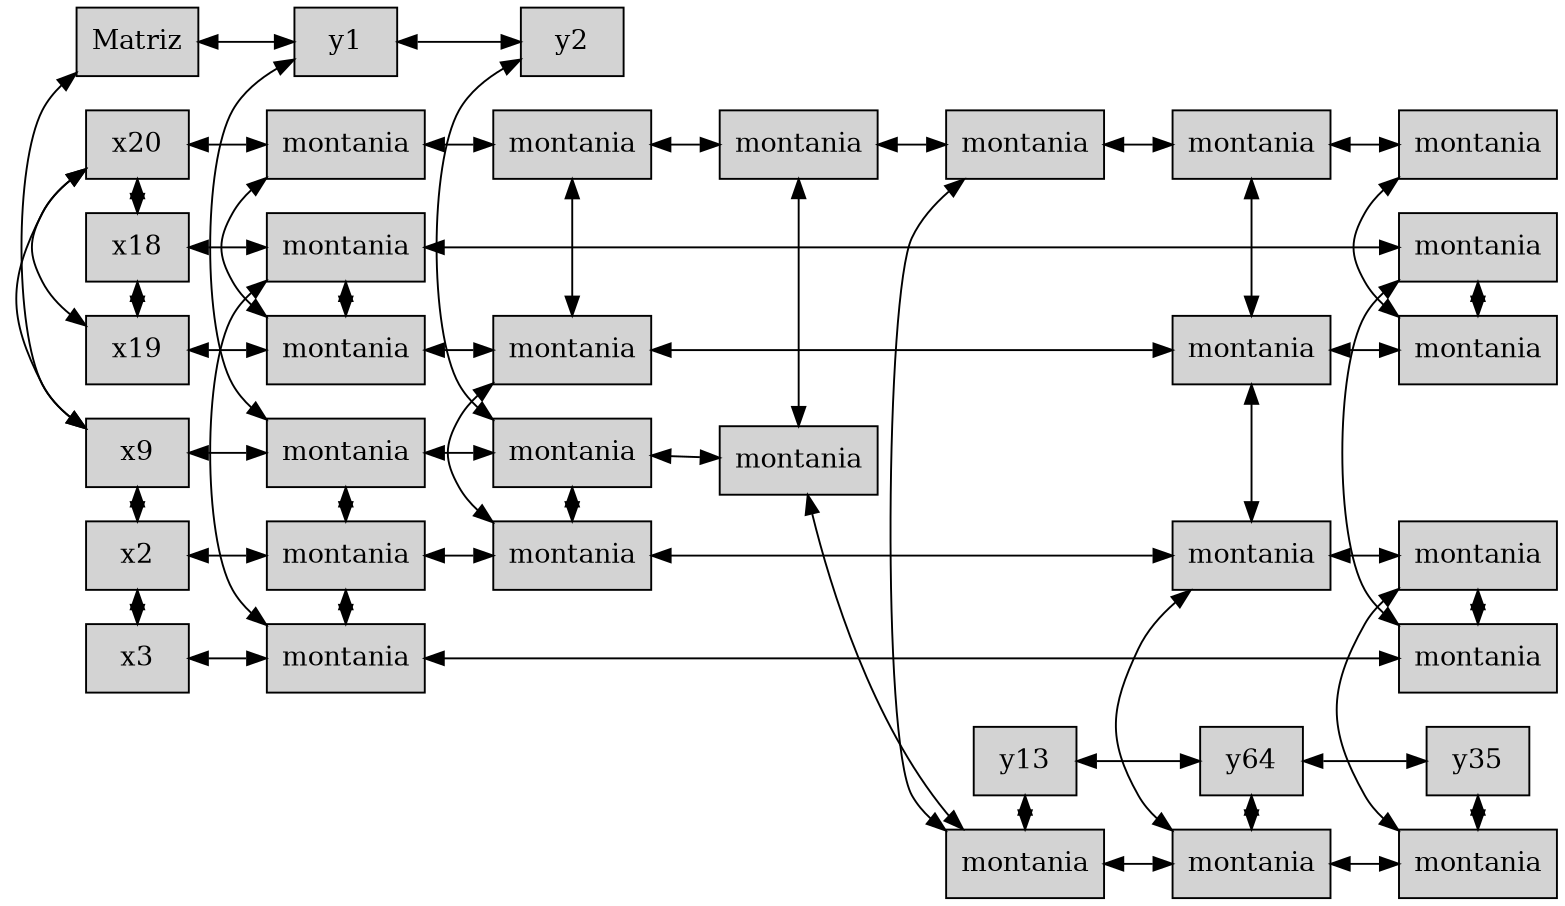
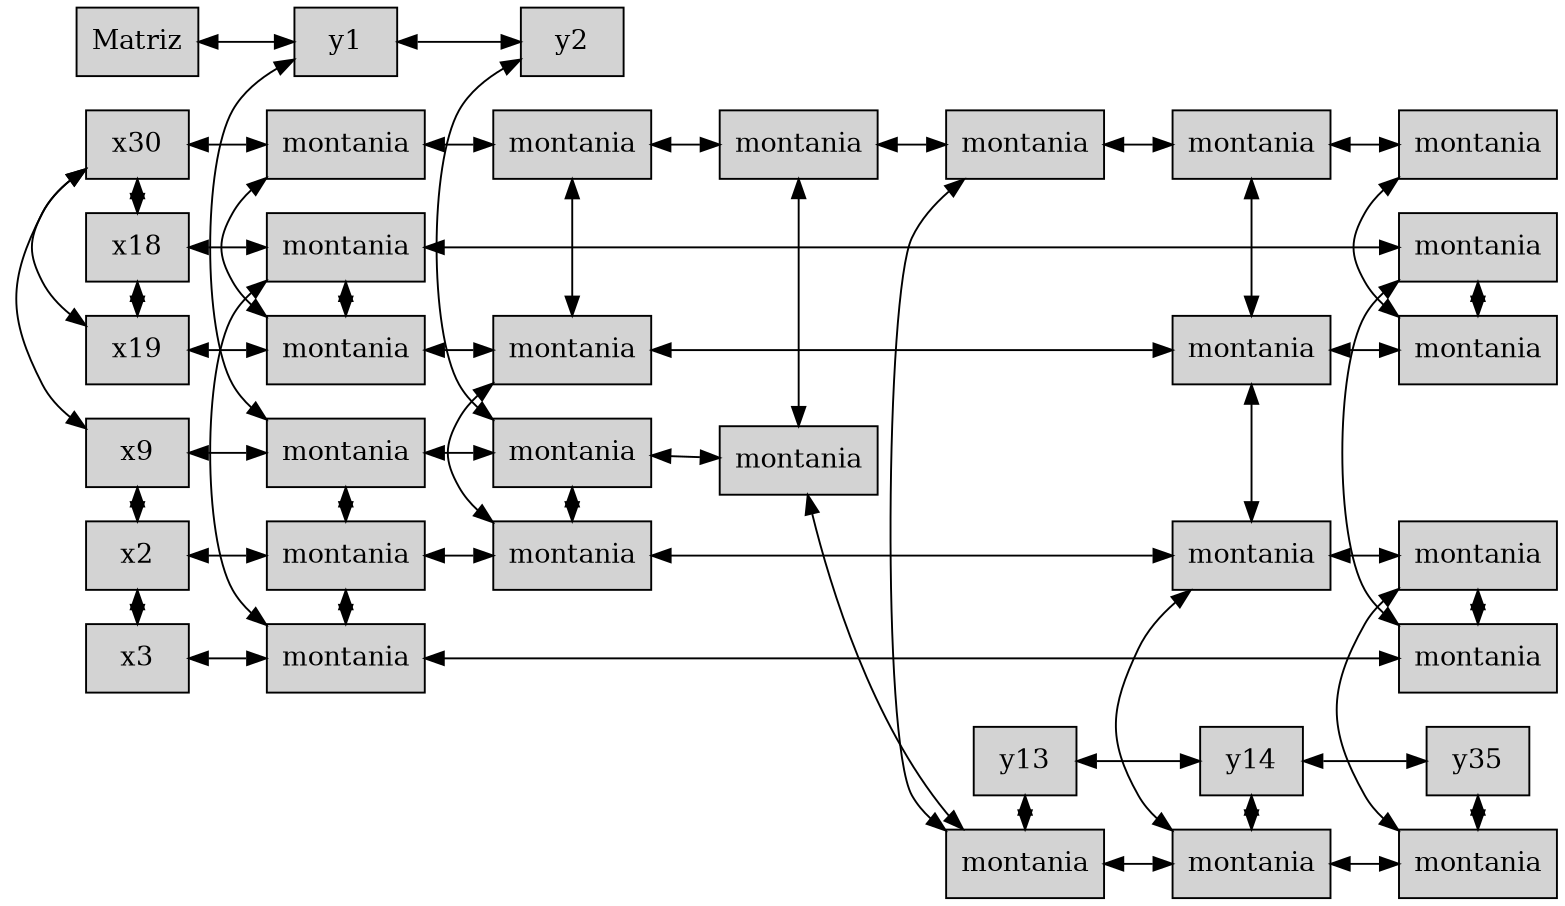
node "x20": label "x20" -> "x30"
edge "Matriz" -- "x9": removed
node "y64": label "y64" -> "y14"
